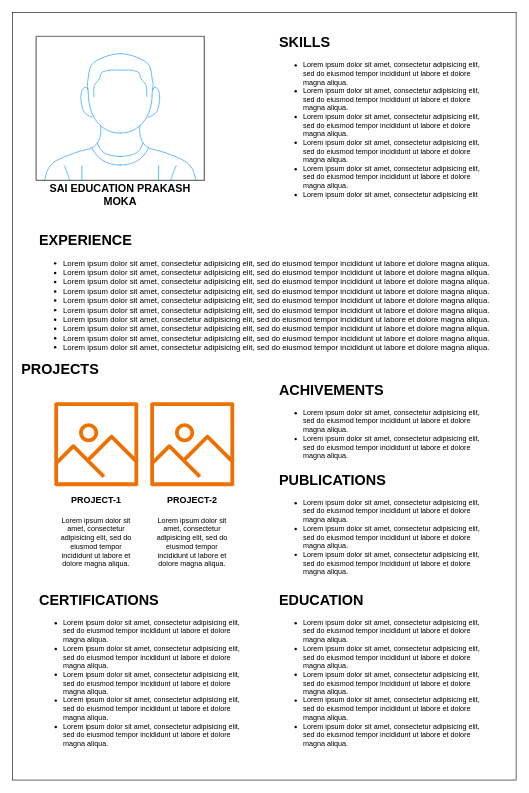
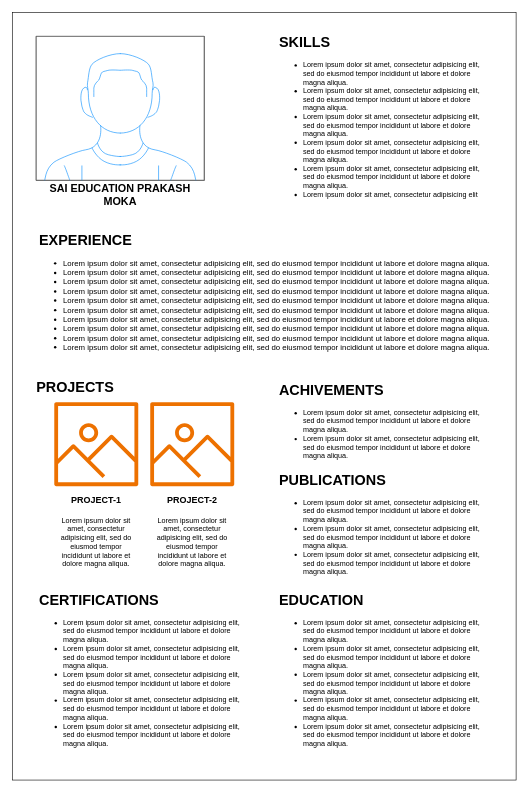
node "PROJECTS": moved (60, 369) -> (75, 387)
